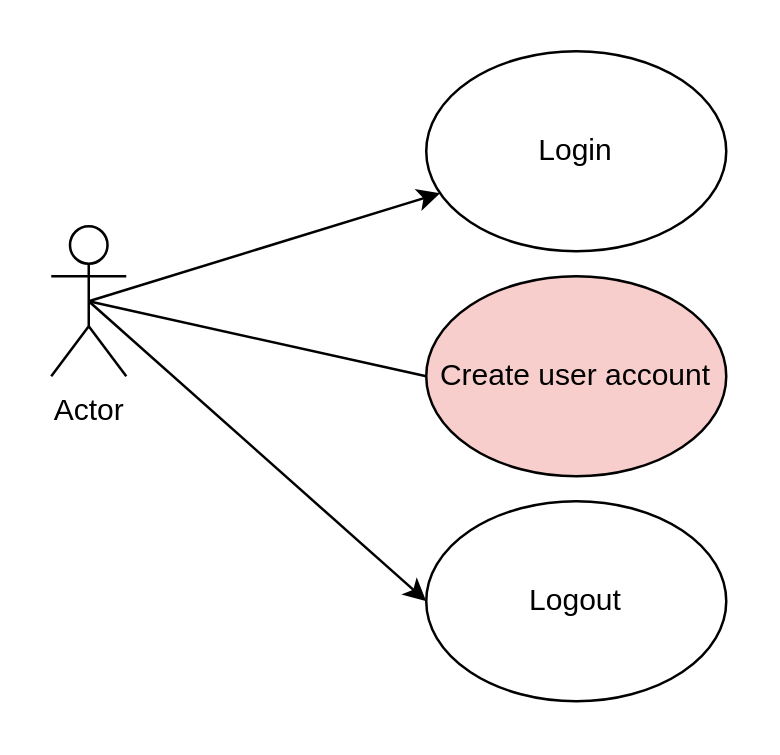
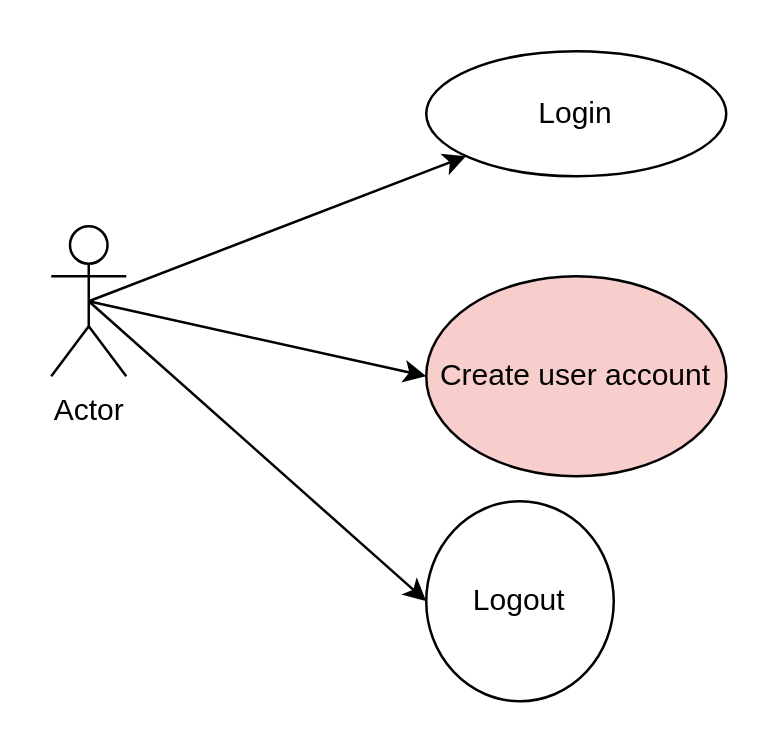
node "Login": size 300x200 -> 300x125
edge "Actor" -- "Create user account": arrowhead none -> classic
node "Logout": size 300x200 -> 188x200
